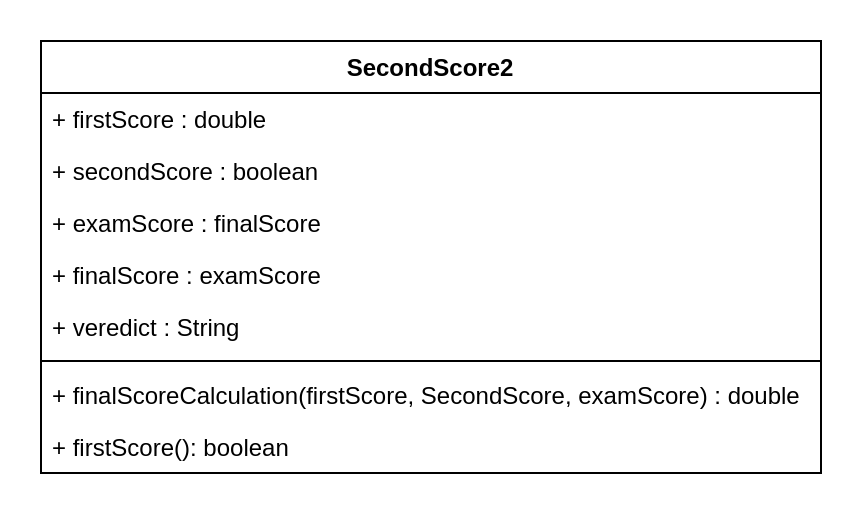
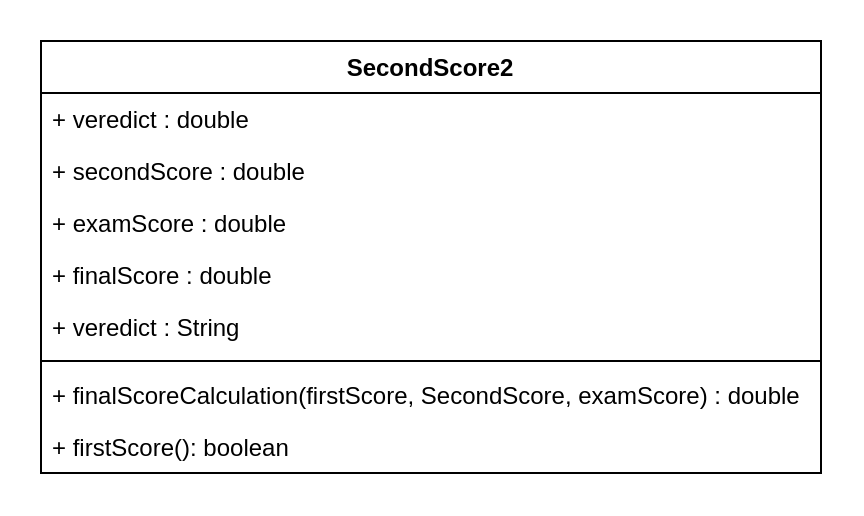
node "+ firstScore : double": label "+ firstScore : double" -> "+ veredict : double"
node "+ secondScore : boolean": label "+ secondScore : boolean" -> "+ secondScore : double"
node "+ examScore : finalScore": label "+ examScore : finalScore" -> "+ examScore : double"
node "+ finalScore : examScore": label "+ finalScore : examScore" -> "+ finalScore : double"
